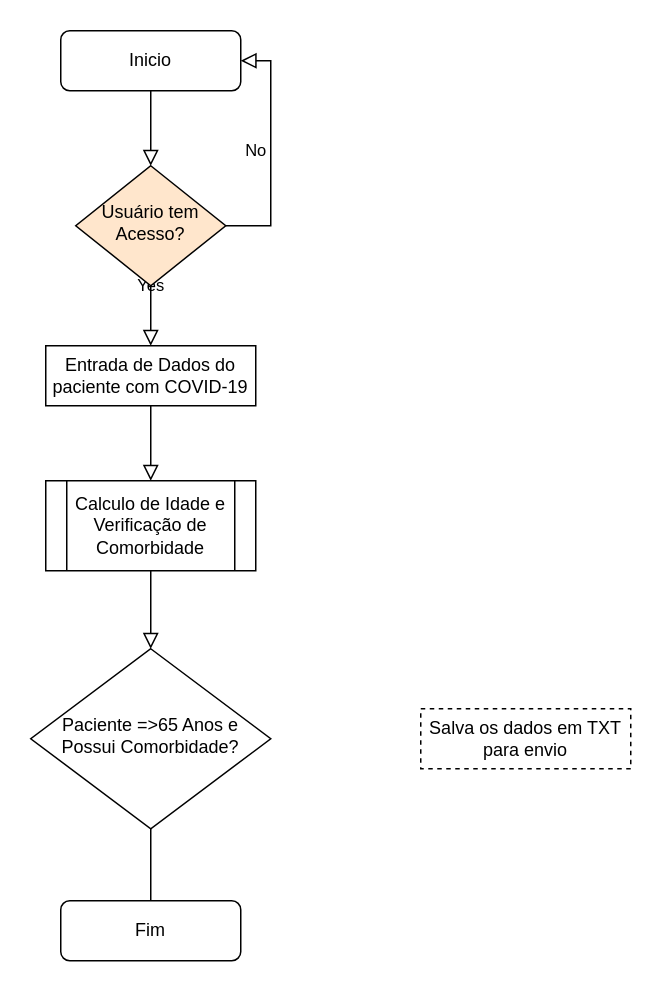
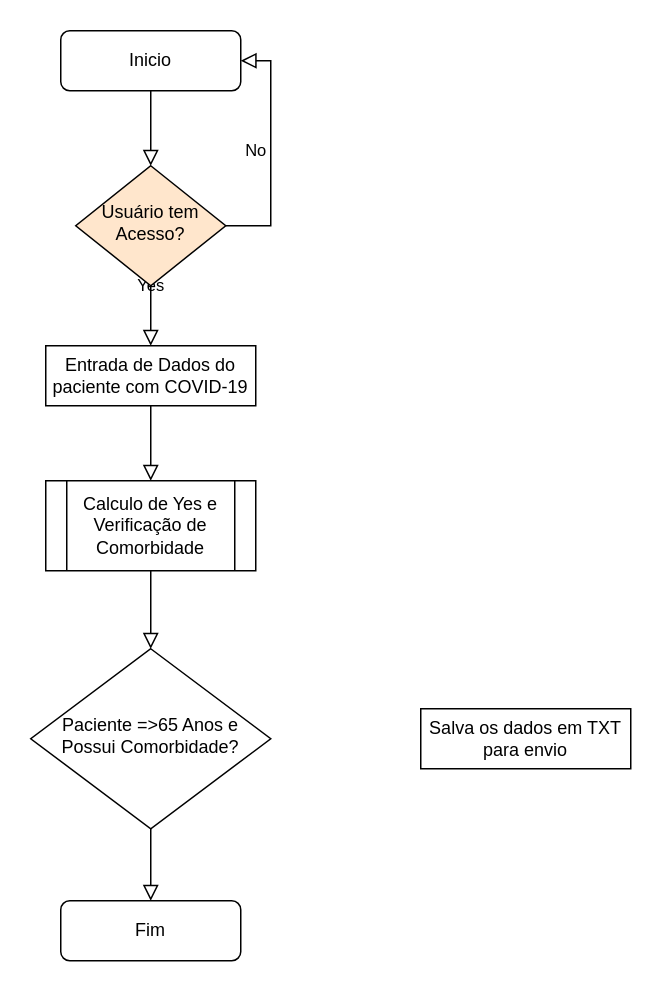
node "Calculo de Idade e Verificação de Comorbidade": label "Calculo de Idade e Verificação de Comorbidade" -> "Calculo de Yes e Verificação de Comorbidade"
node "Salva os dados em TXT para envio": style dashed -> solid
edge "Paciente =>65 Anos e Possui Comorbidade?" -- "Fim": arrowhead none -> block
